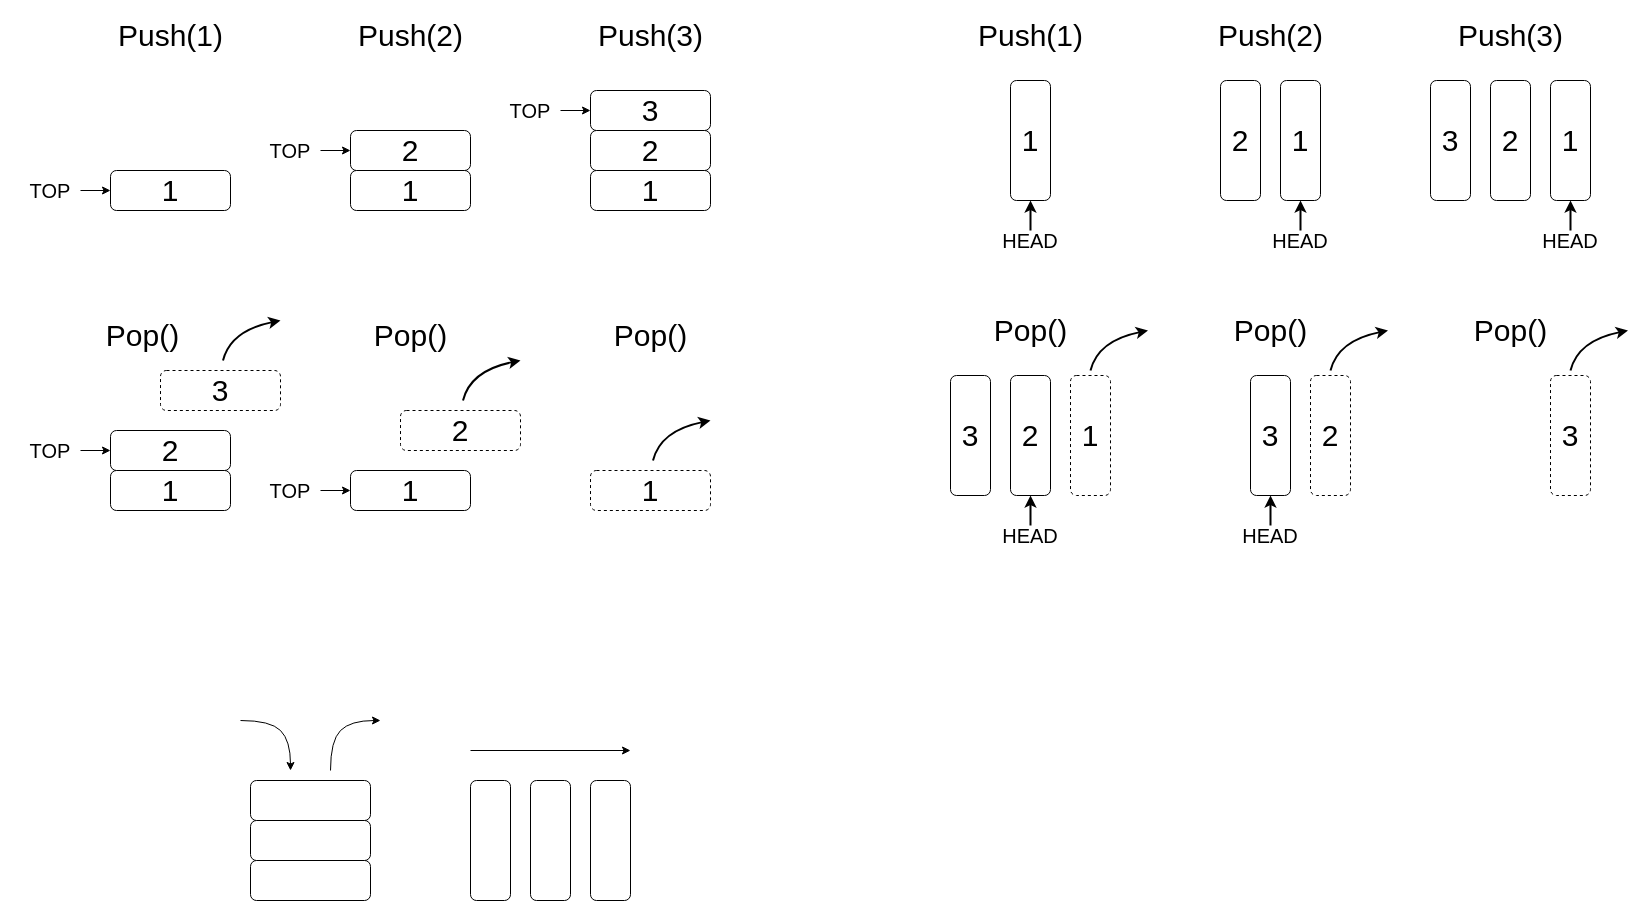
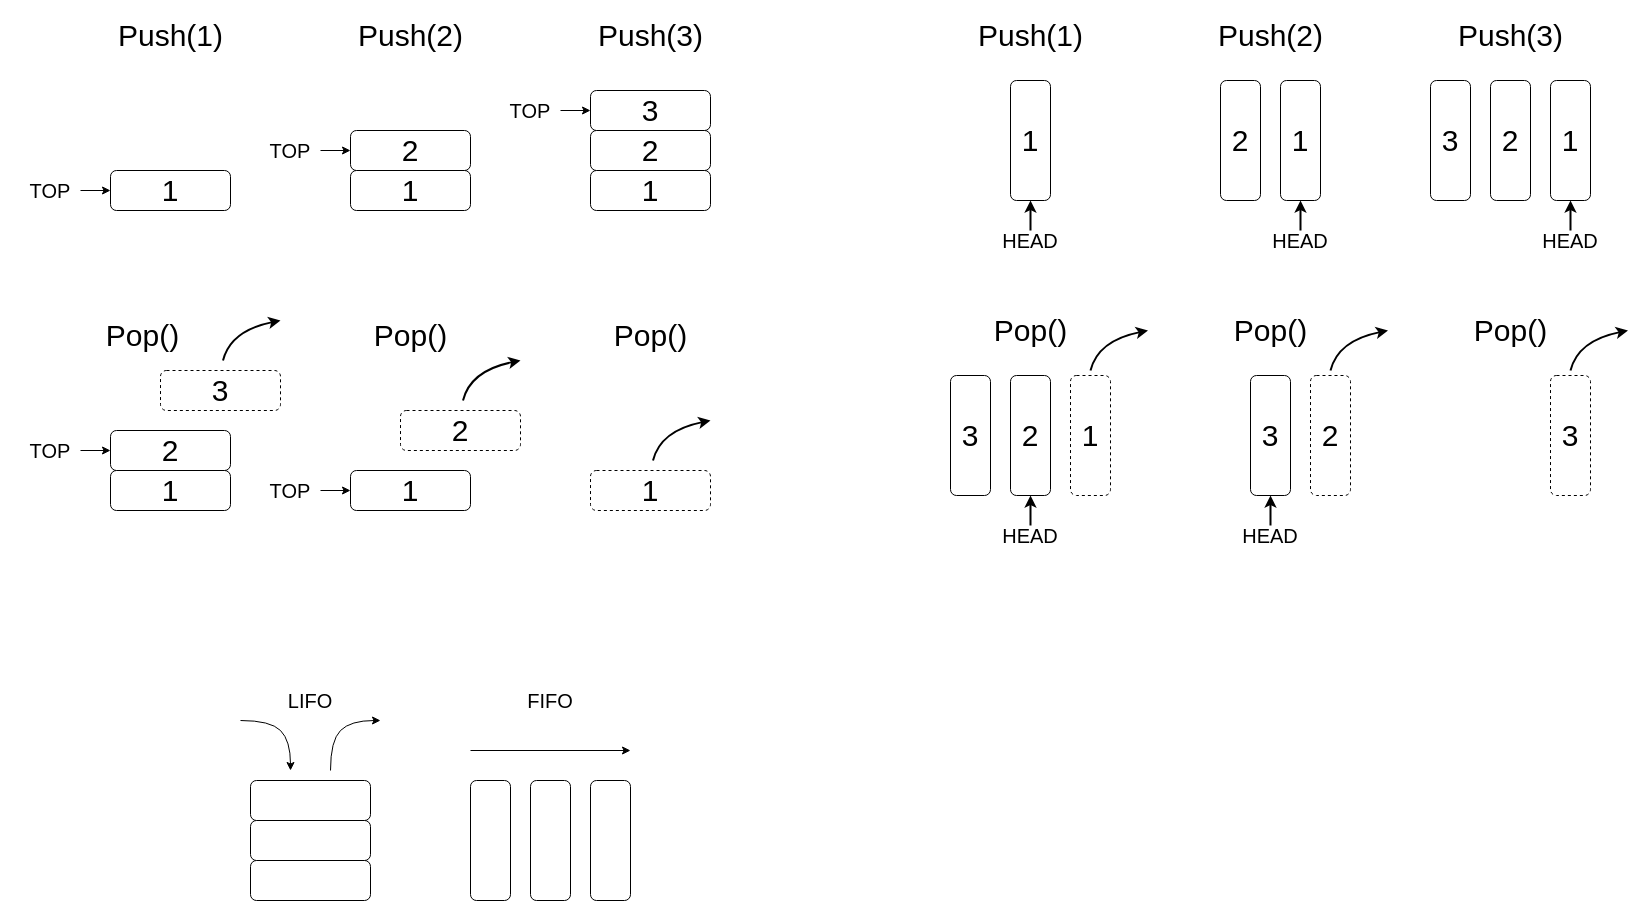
node "LIFO": added
node "FIFO": added
